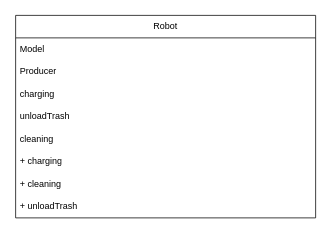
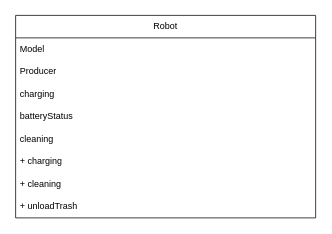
node "unloadTrash": label "unloadTrash" -> "batteryStatus"
